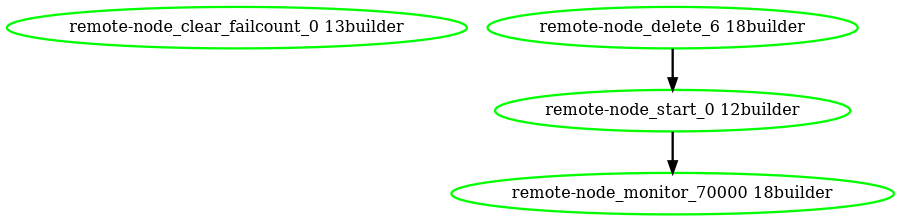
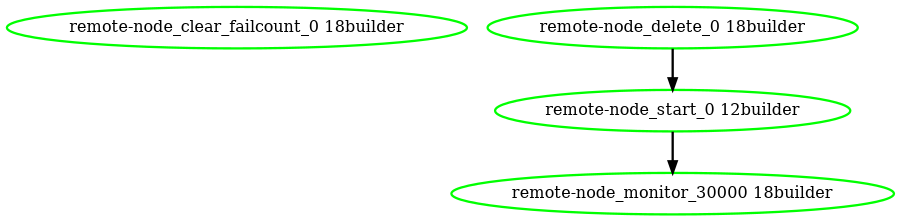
node "remote-node_clear_failcount_0 13builder": label "remote-node_clear_failcount_0 13builder" -> "remote-node_clear_failcount_0 18builder"
node "remote-node_delete_6 18builder": label "remote-node_delete_6 18builder" -> "remote-node_delete_0 18builder"
node "remote-node_monitor_70000 18builder": label "remote-node_monitor_70000 18builder" -> "remote-node_monitor_30000 18builder"
